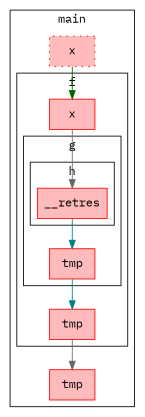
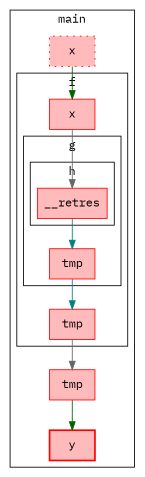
node "y": added
